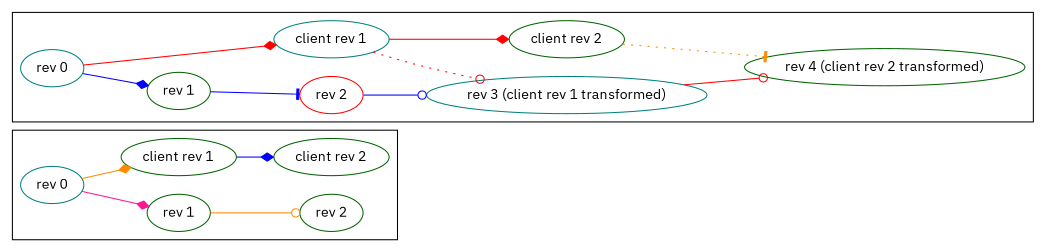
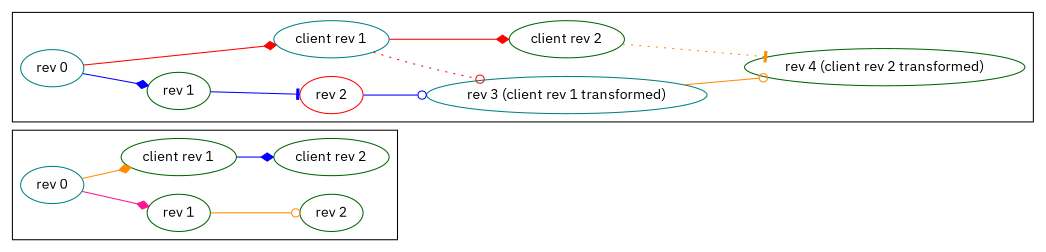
edge "rev 3 (client rev 1 transformed)" -> "rev 4 (client rev 2 transformed)": color red -> darkorange
